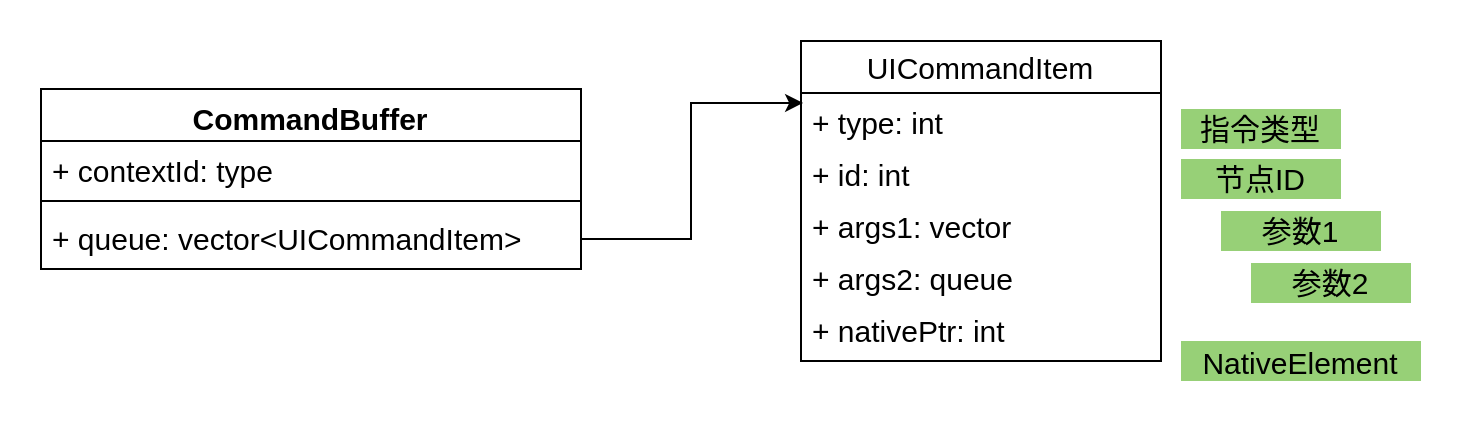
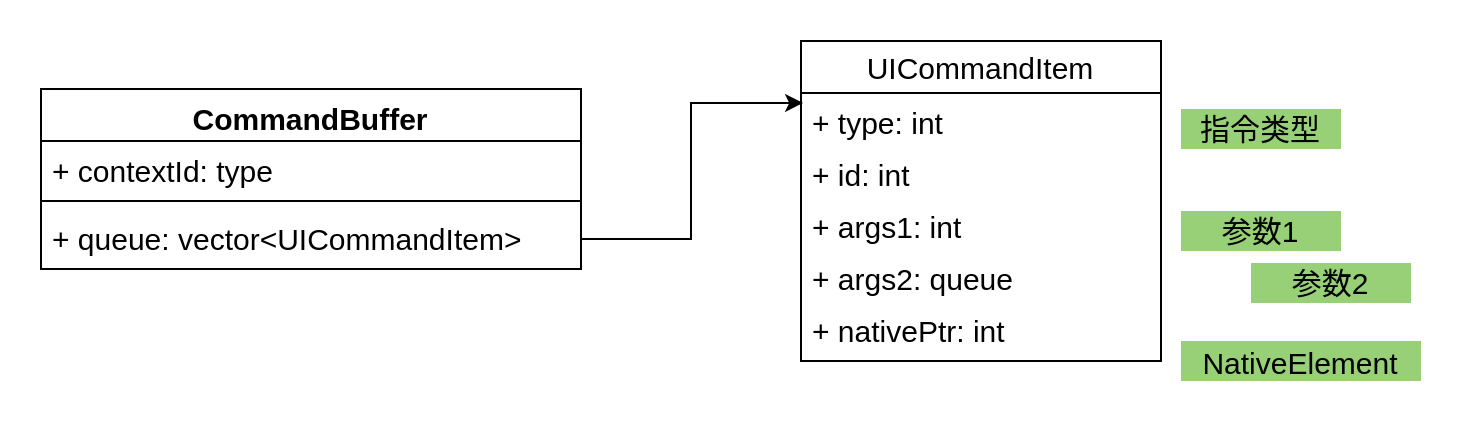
node "节点ID": removed
node "+ args1: vector": label "+ args1: vector" -> "+ args1: int"
node "参数1": moved (1301, 231) -> (1261, 231)
